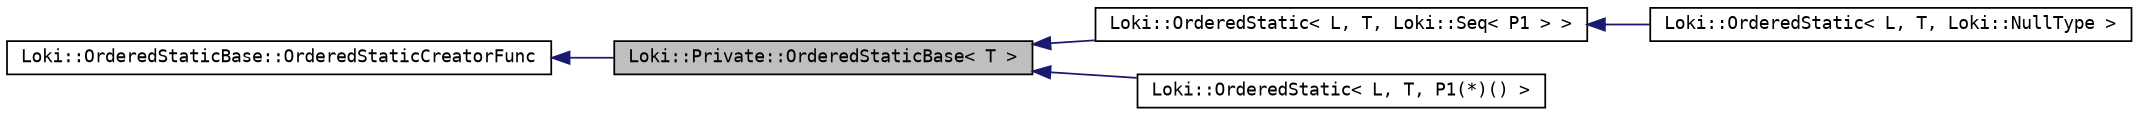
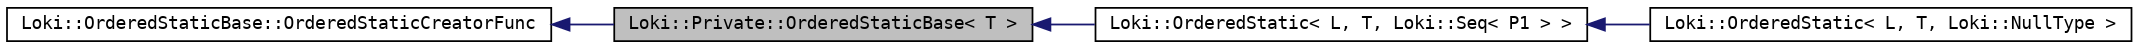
node "Loki::OrderedStatic< L, T, P1(*)() >": removed
